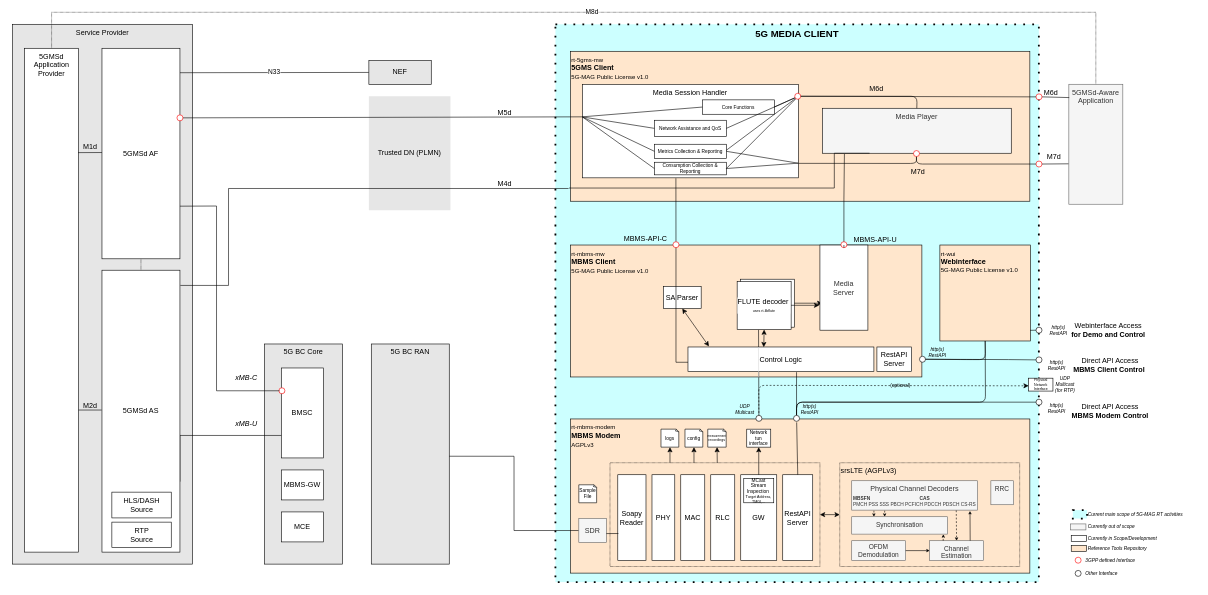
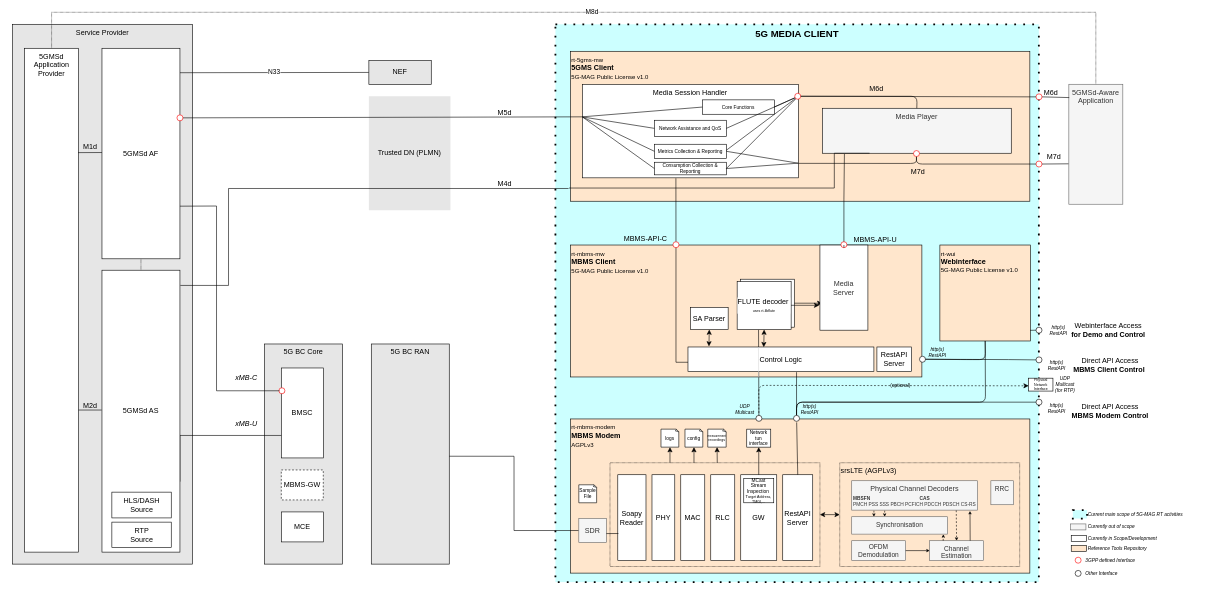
node "SA Parser": moved (682, 298) -> (709, 319)
node "MBMS-GW": style solid -> dashed
